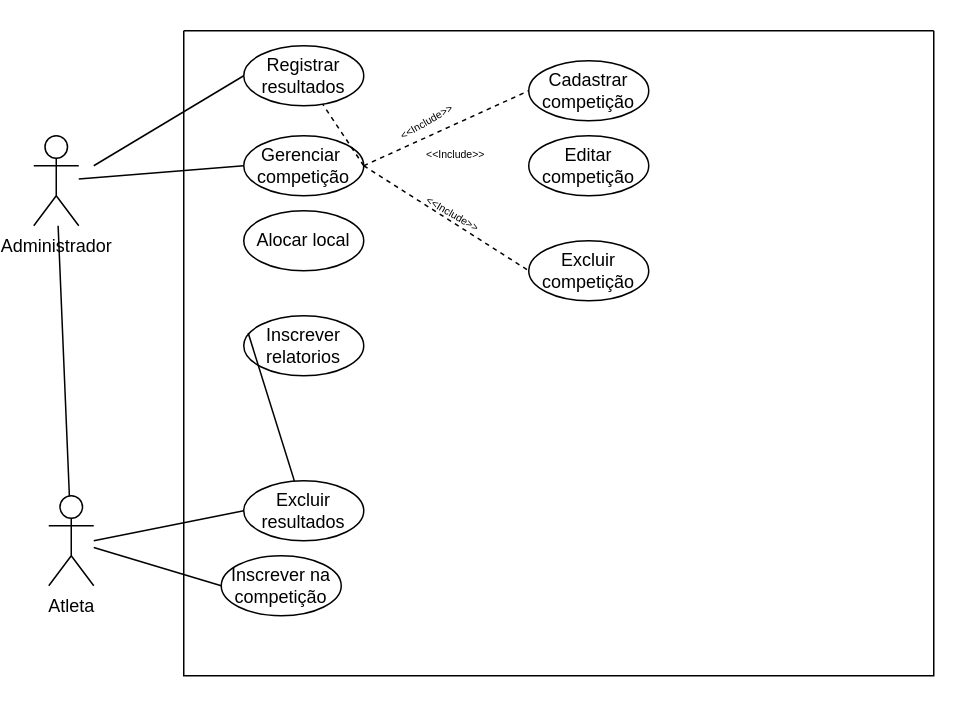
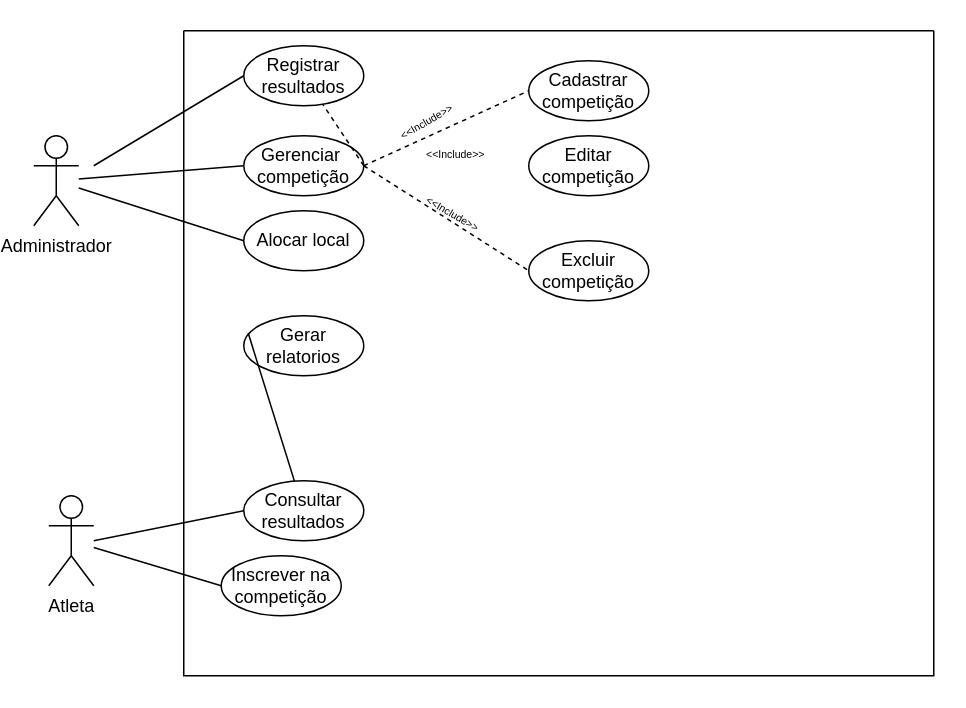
node "Inscrever relatorios": label "Inscrever relatorios" -> "Gerar relatorios"
edge "Administrador" -- "Atleta": now "Administrador" -- "Alocar local"
node "Excluir resultados": label "Excluir resultados" -> "Consultar resultados"
